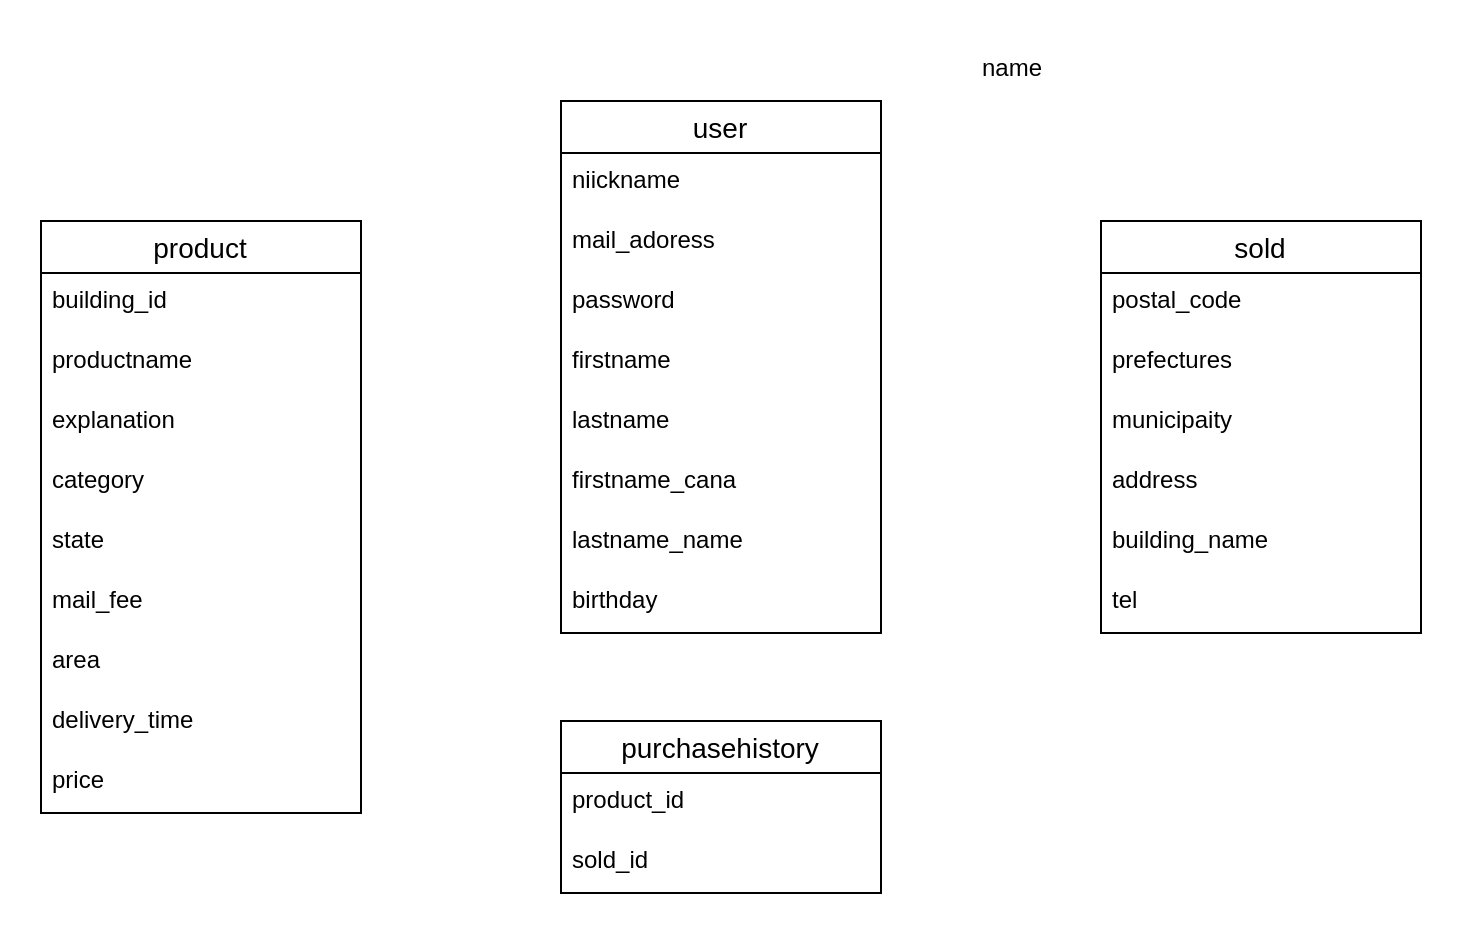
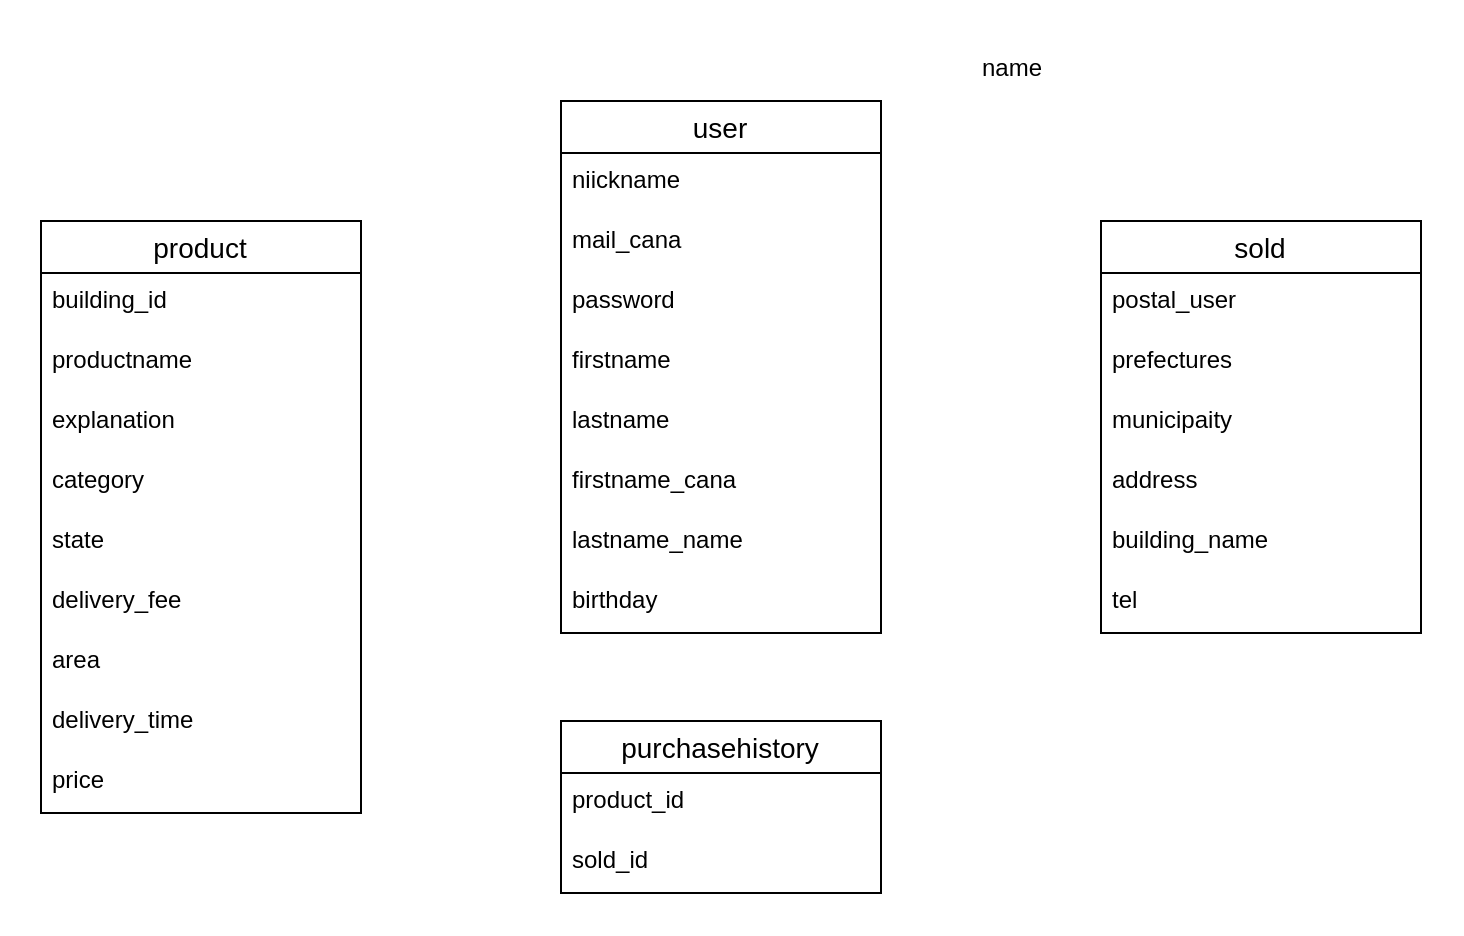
node "mail_adoress": label "mail_adoress" -> "mail_cana"
node "postal_code": label "postal_code" -> "postal_user"
node "mail_fee": label "mail_fee" -> "delivery_fee"
